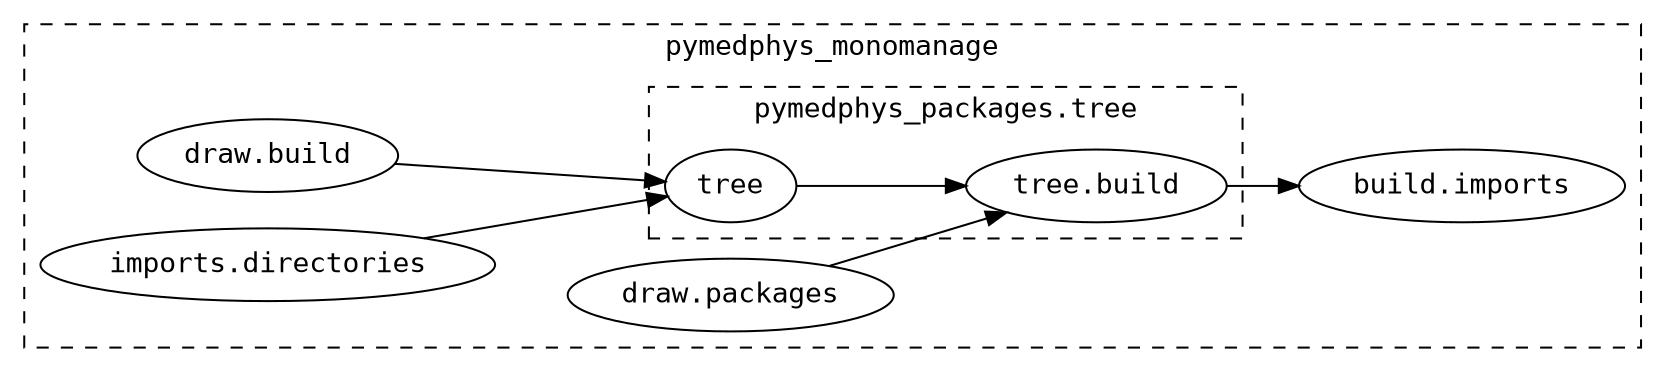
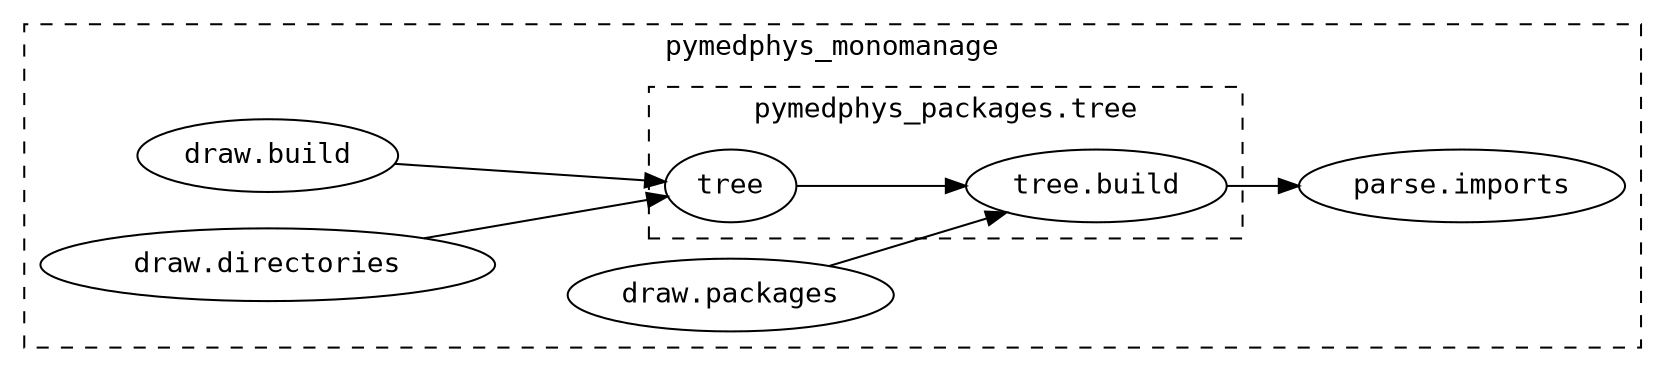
node "build.imports": label "build.imports" -> "parse.imports"
node "imports.directories": label "imports.directories" -> "draw.directories"
